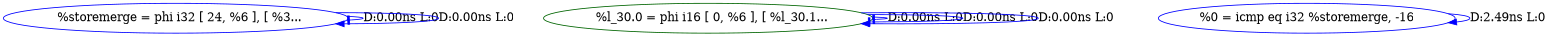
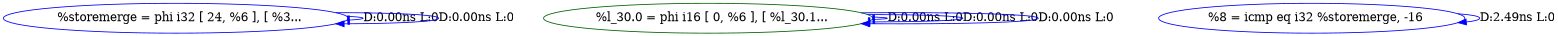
node "%0 = icmp eq i32 %storemerge, -16": label "%0 = icmp eq i32 %storemerge, -16" -> "%8 = icmp eq i32 %storemerge, -16"
